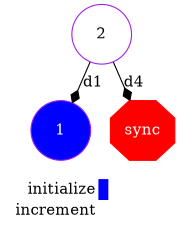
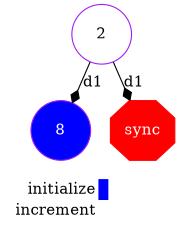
edge "2" -> "sync": label "d4" -> "d1"
node "1": label "1" -> "8"
